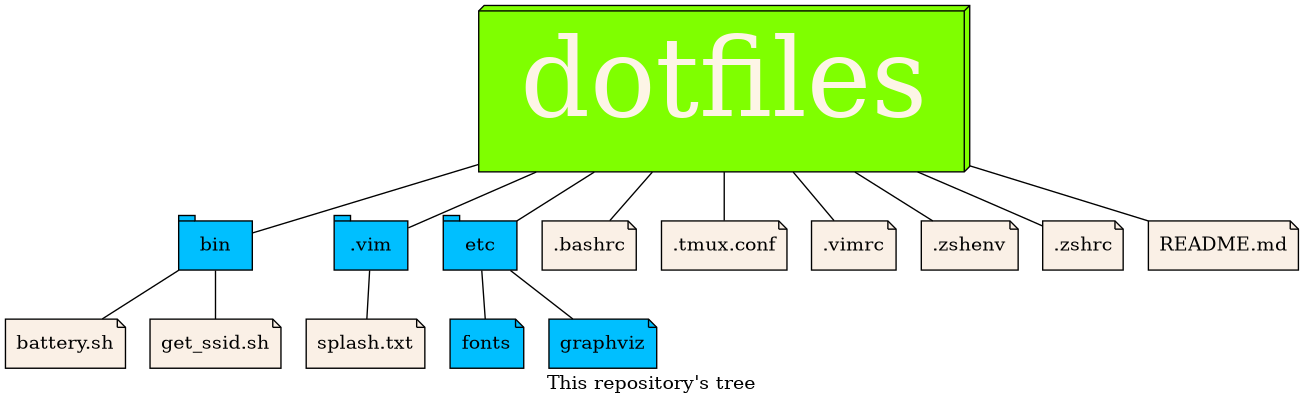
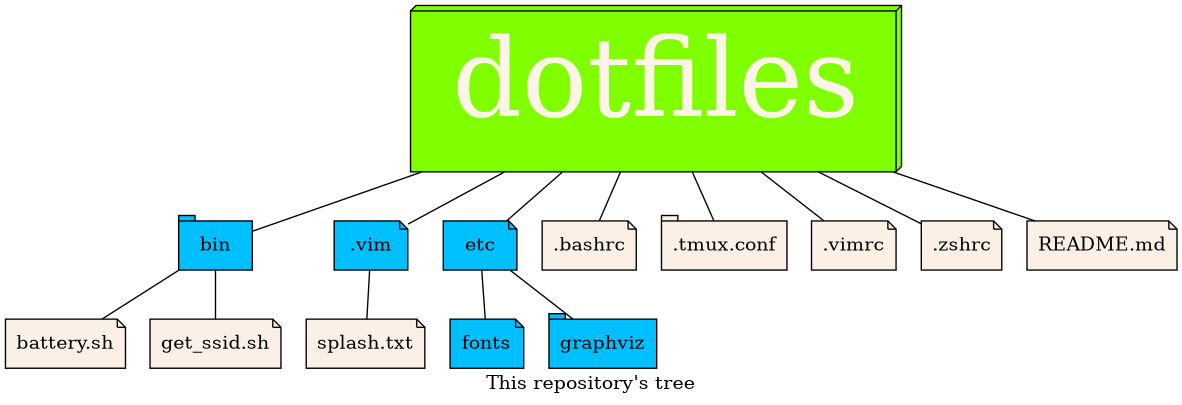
node ".vim": shape tab -> note
node "etc": shape tab -> note
node ".tmux.conf": shape note -> tab
node ".zshenv": removed
node "graphviz": shape note -> tab
